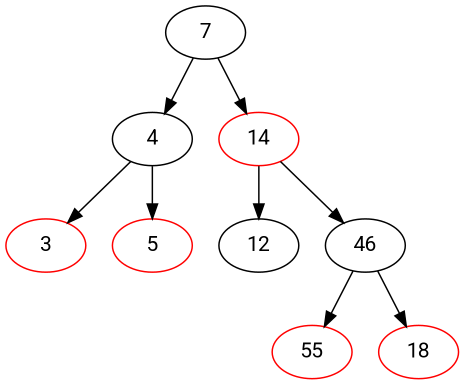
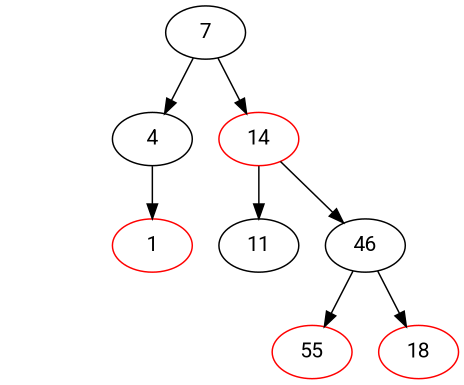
node "3": removed
node "5": label "5" -> "1"
node "12": label "12" -> "11"
